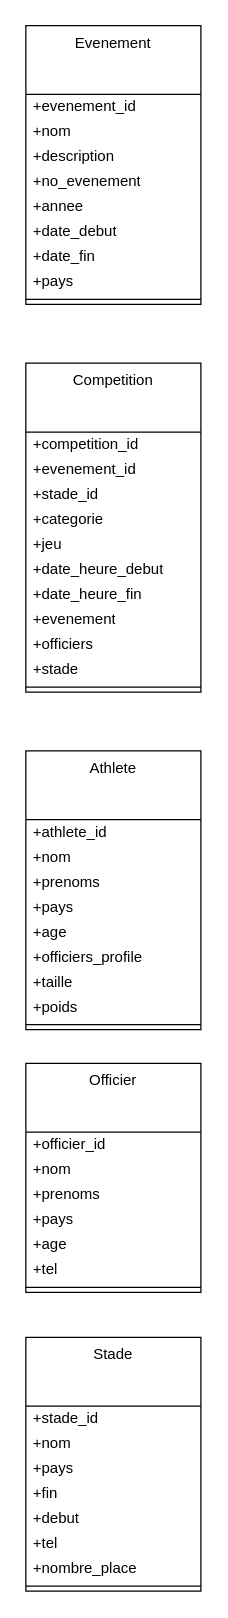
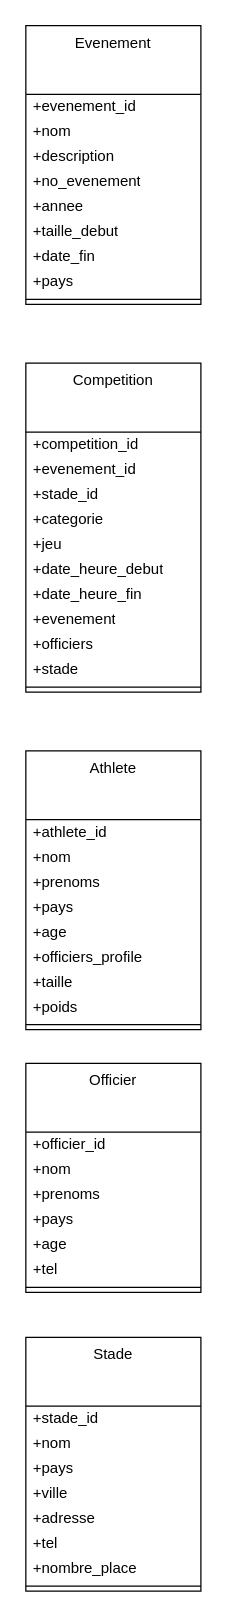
node "+date_debut": label "+date_debut" -> "+taille_debut"
node "+fin": label "+fin" -> "+ville"
node "+debut": label "+debut" -> "+adresse"
